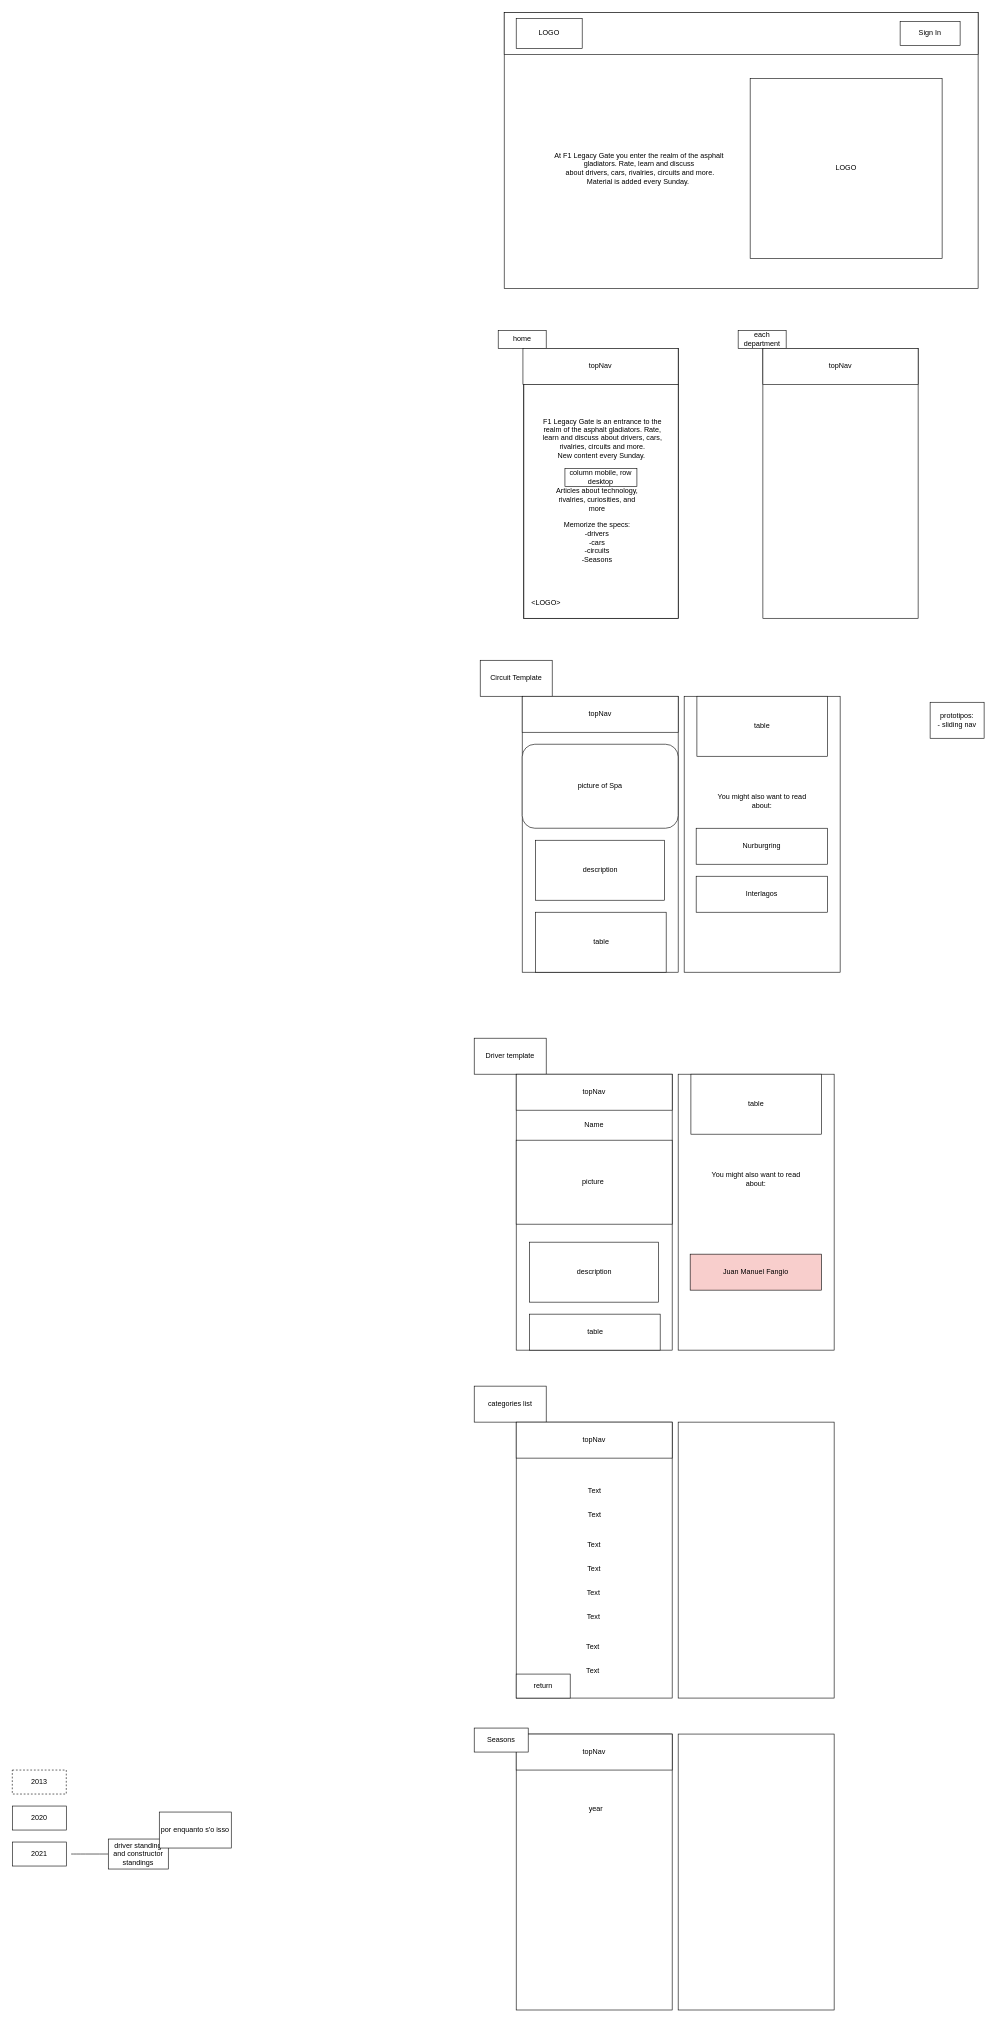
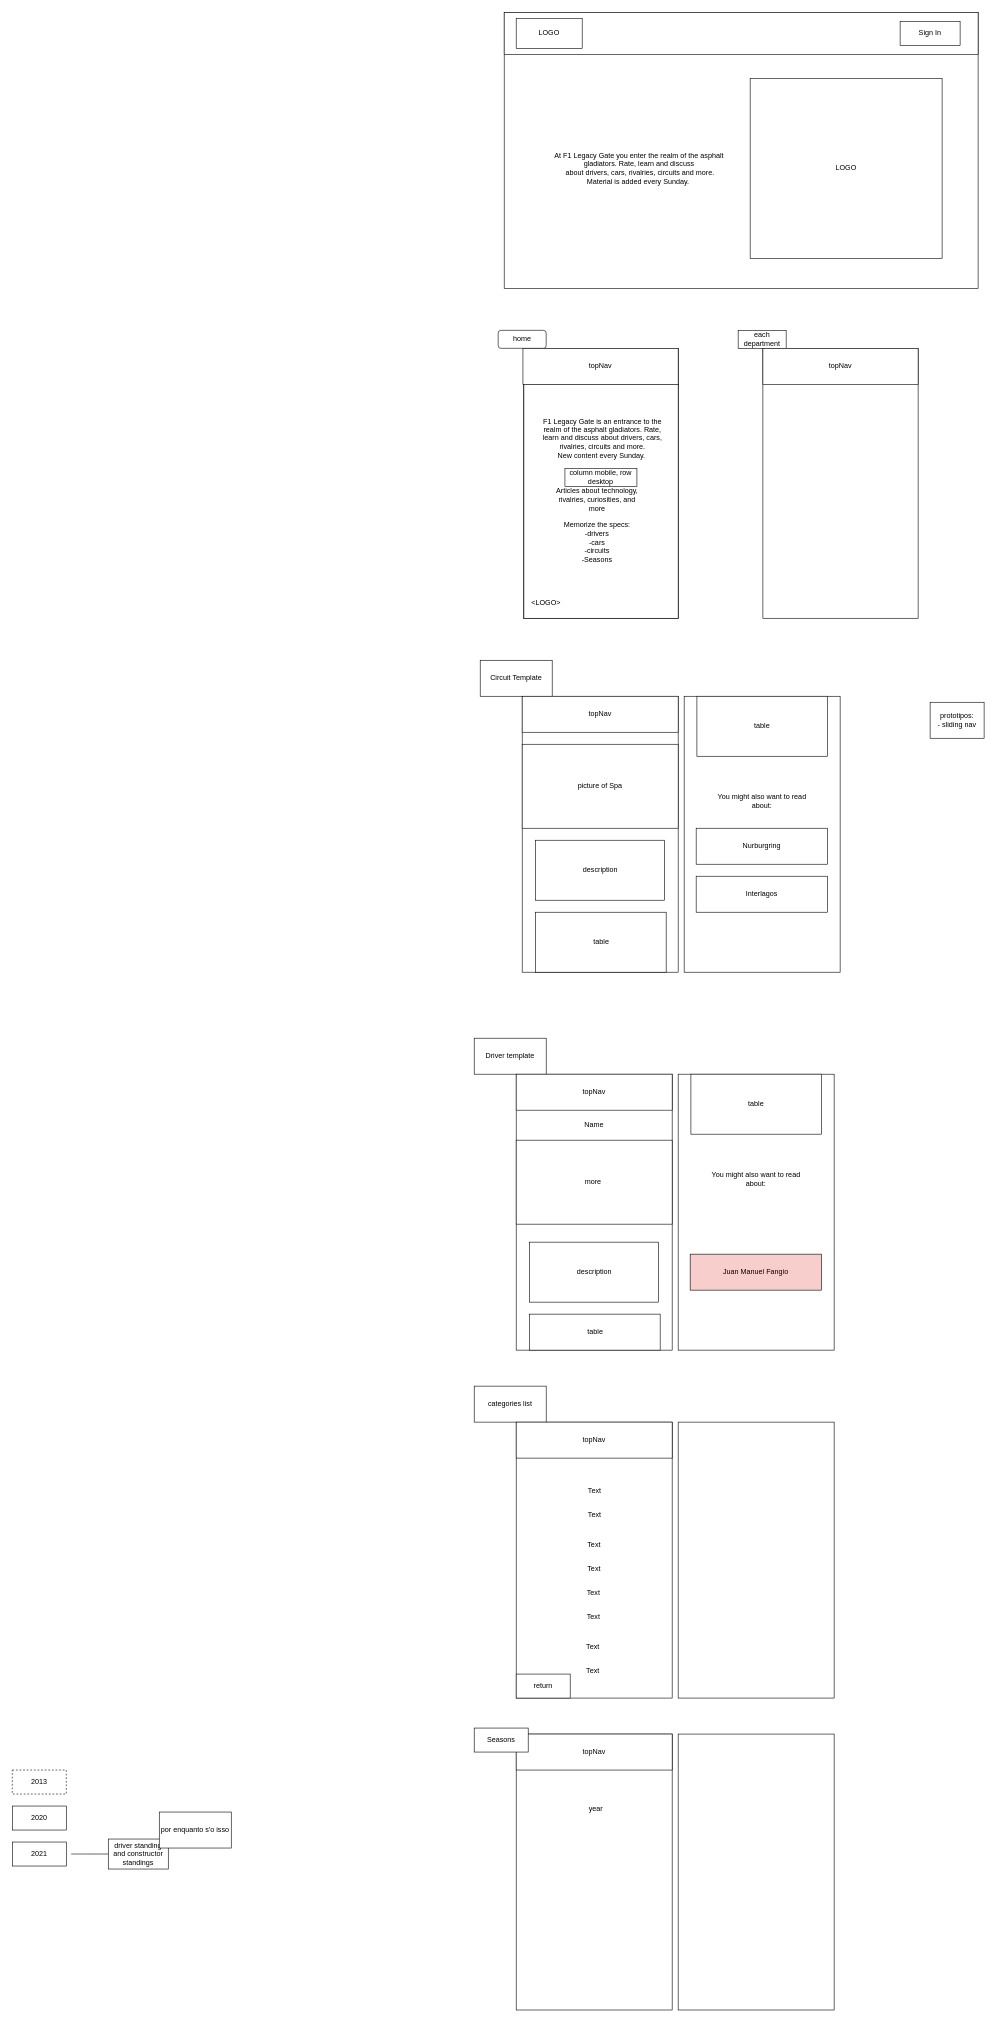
node "home": shape rectangle -> rounded rectangle
node "picture of Spa": shape rounded rectangle -> rectangle
node "picture": label "picture" -> "more"
